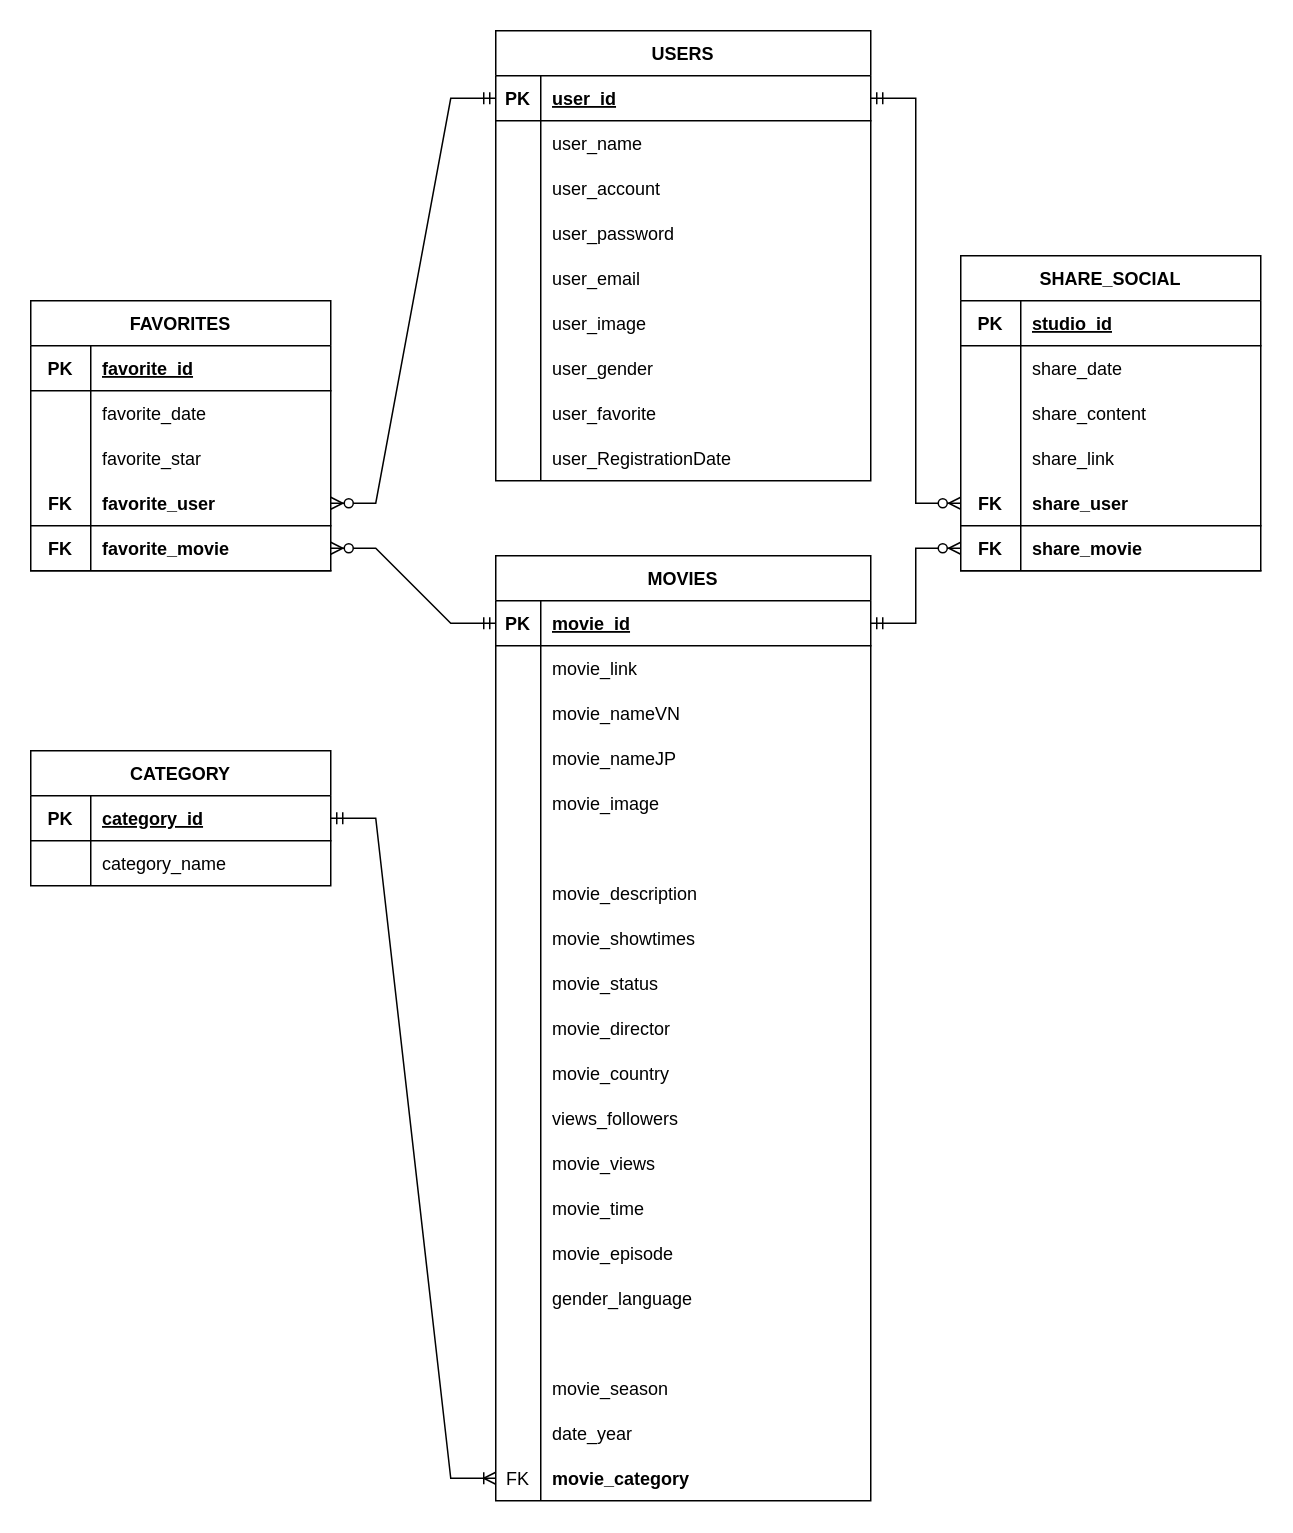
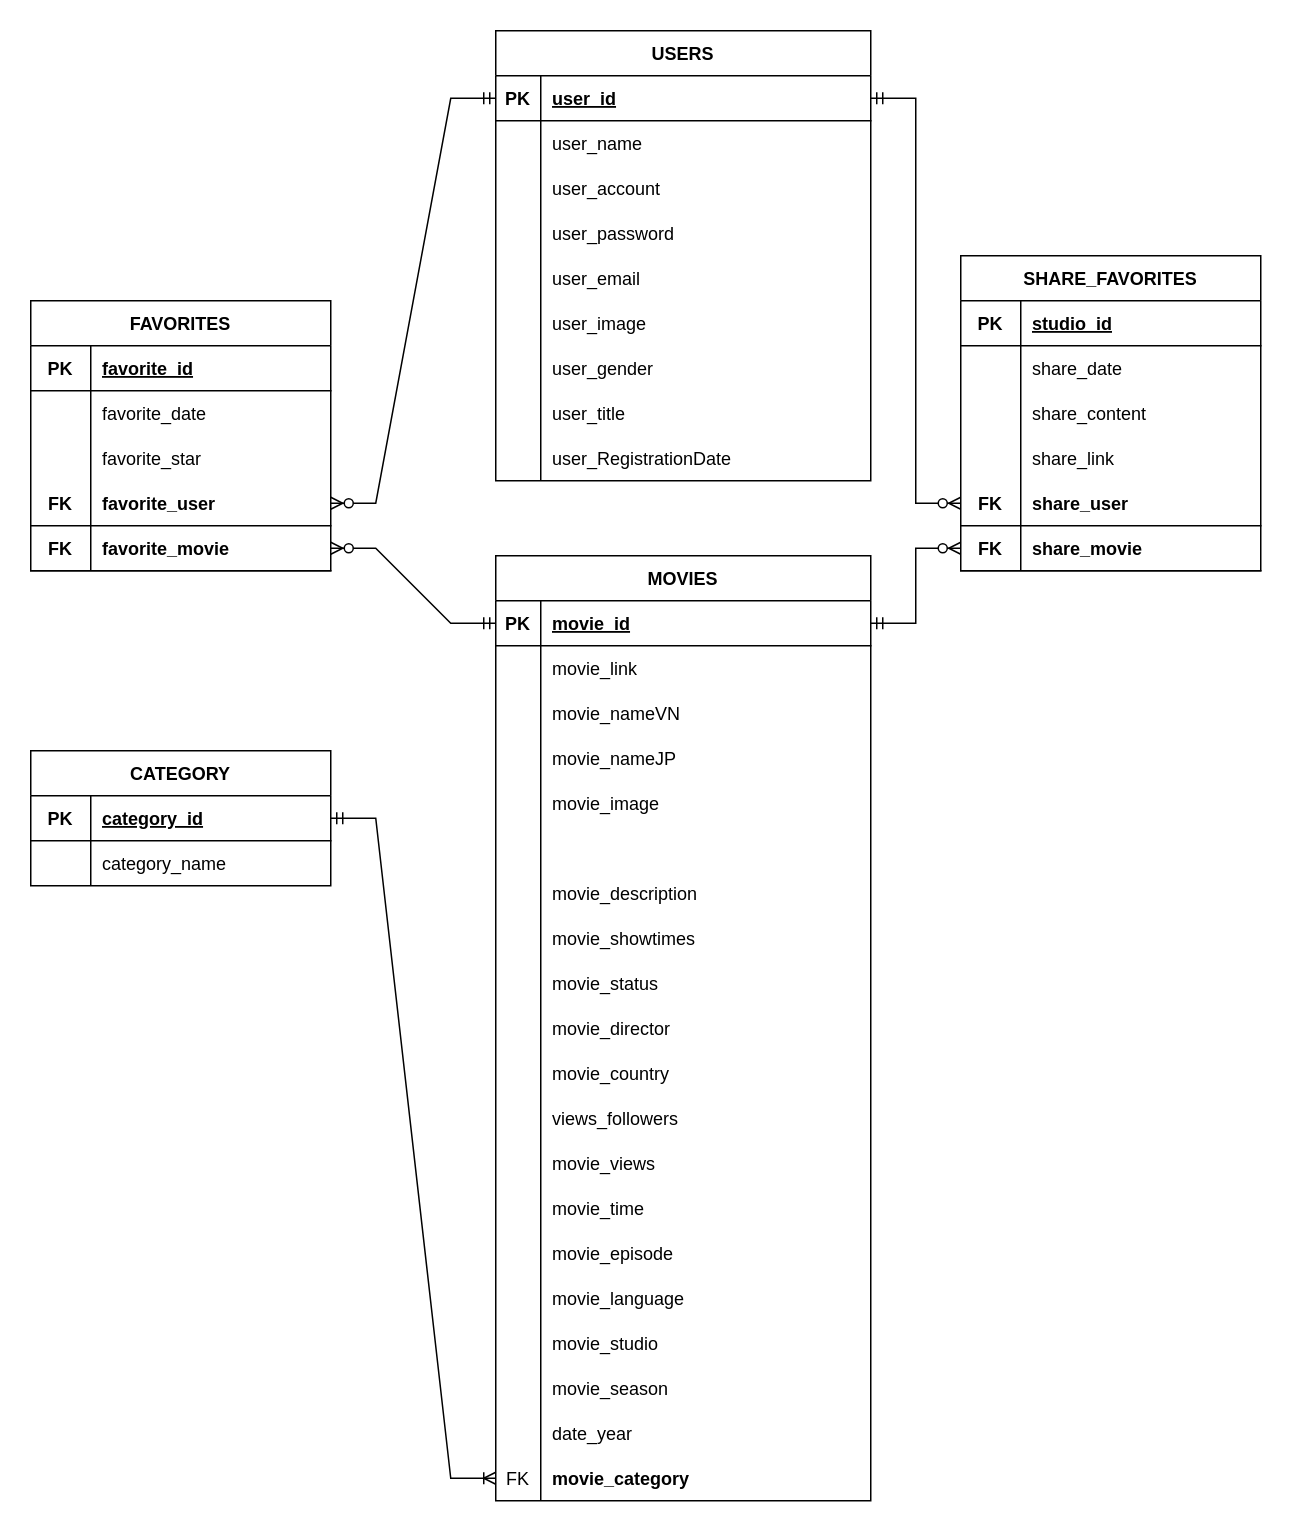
node "SHARE_SOCIAL": label "SHARE_SOCIAL" -> "SHARE_FAVORITES"
node "user_favorite": label "user_favorite" -> "user_title"
node "gender_language": label "gender_language" -> "movie_language"
node "movie_studio": added
